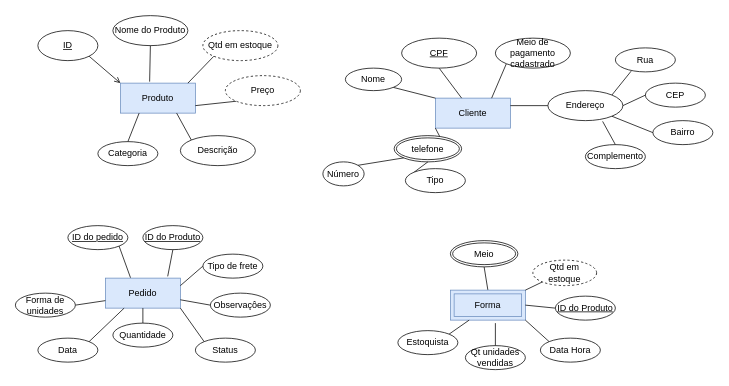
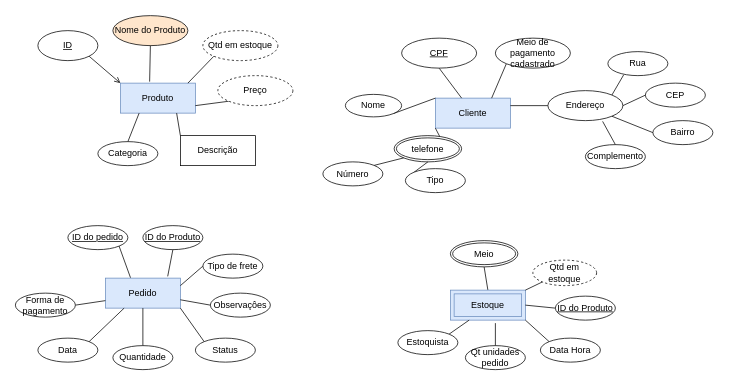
node "Nome do Produto": fillcolor #ffffff -> #ffe6cc
node "Rua": moved (645, 60) -> (638, 63)
node "Nome": moved (374, 79) -> (374, 105)
node "Preço": moved (263, 90) -> (255, 90)
node "Descrição": shape ellipse -> rectangle
node "Número": size 41x24 -> 60x24
node "Forma de unidades": label "Forma de unidades" -> "Forma de pagamento"
node "Forma": label "Forma" -> "Estoque"
node "Quantidade": moved (143, 335) -> (143, 357)
node "Qt unidades vendidas": label "Qt unidades vendidas" -> "Qt unidades pedido"
